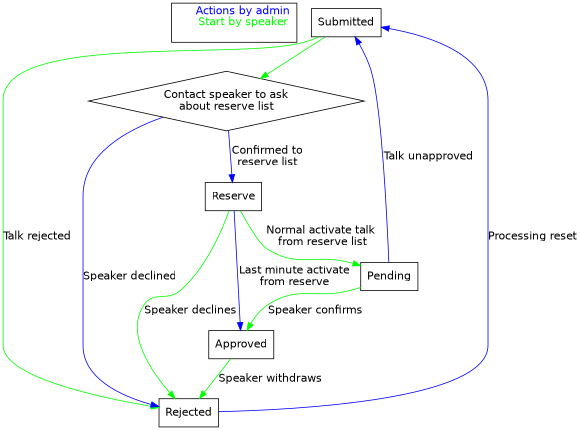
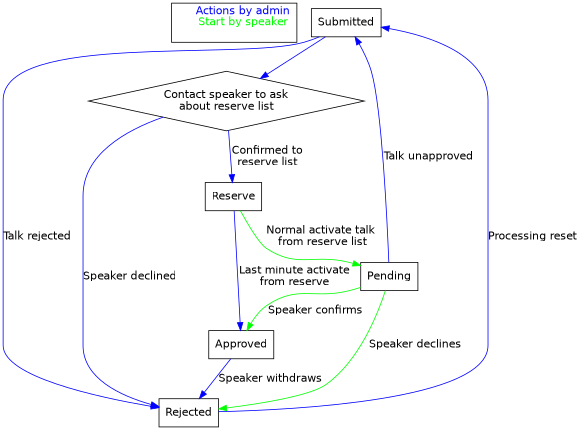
edge "Submitted" -> "Contact speaker to ask about reserve list": color green -> blue
edge "Submitted" -> "Rejected": color green -> blue
edge "Reserve" -> "Rejected": now "Pending" -> "Rejected"
edge "Approved" -> "Rejected": color green -> blue
